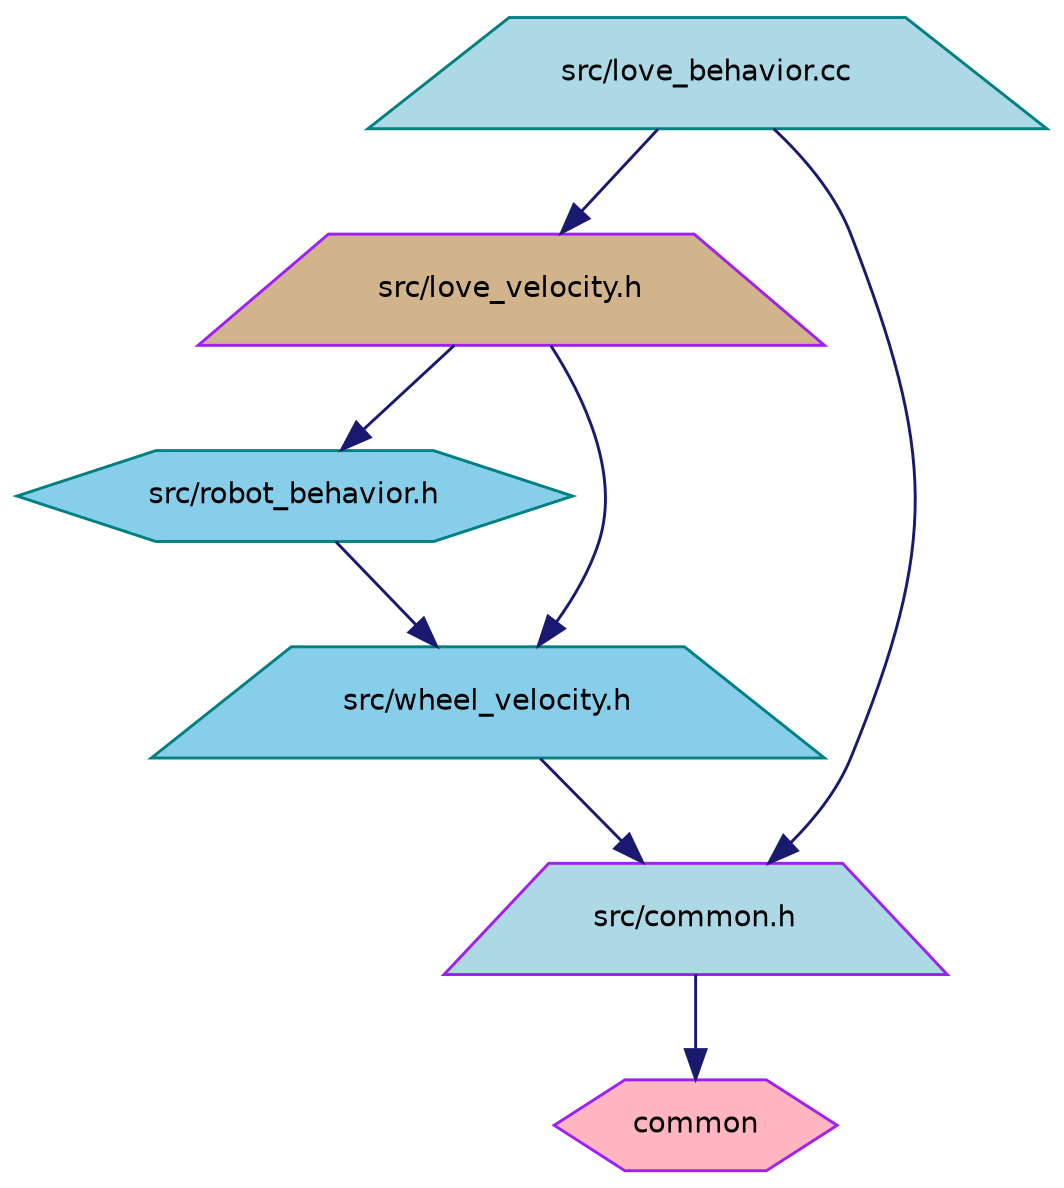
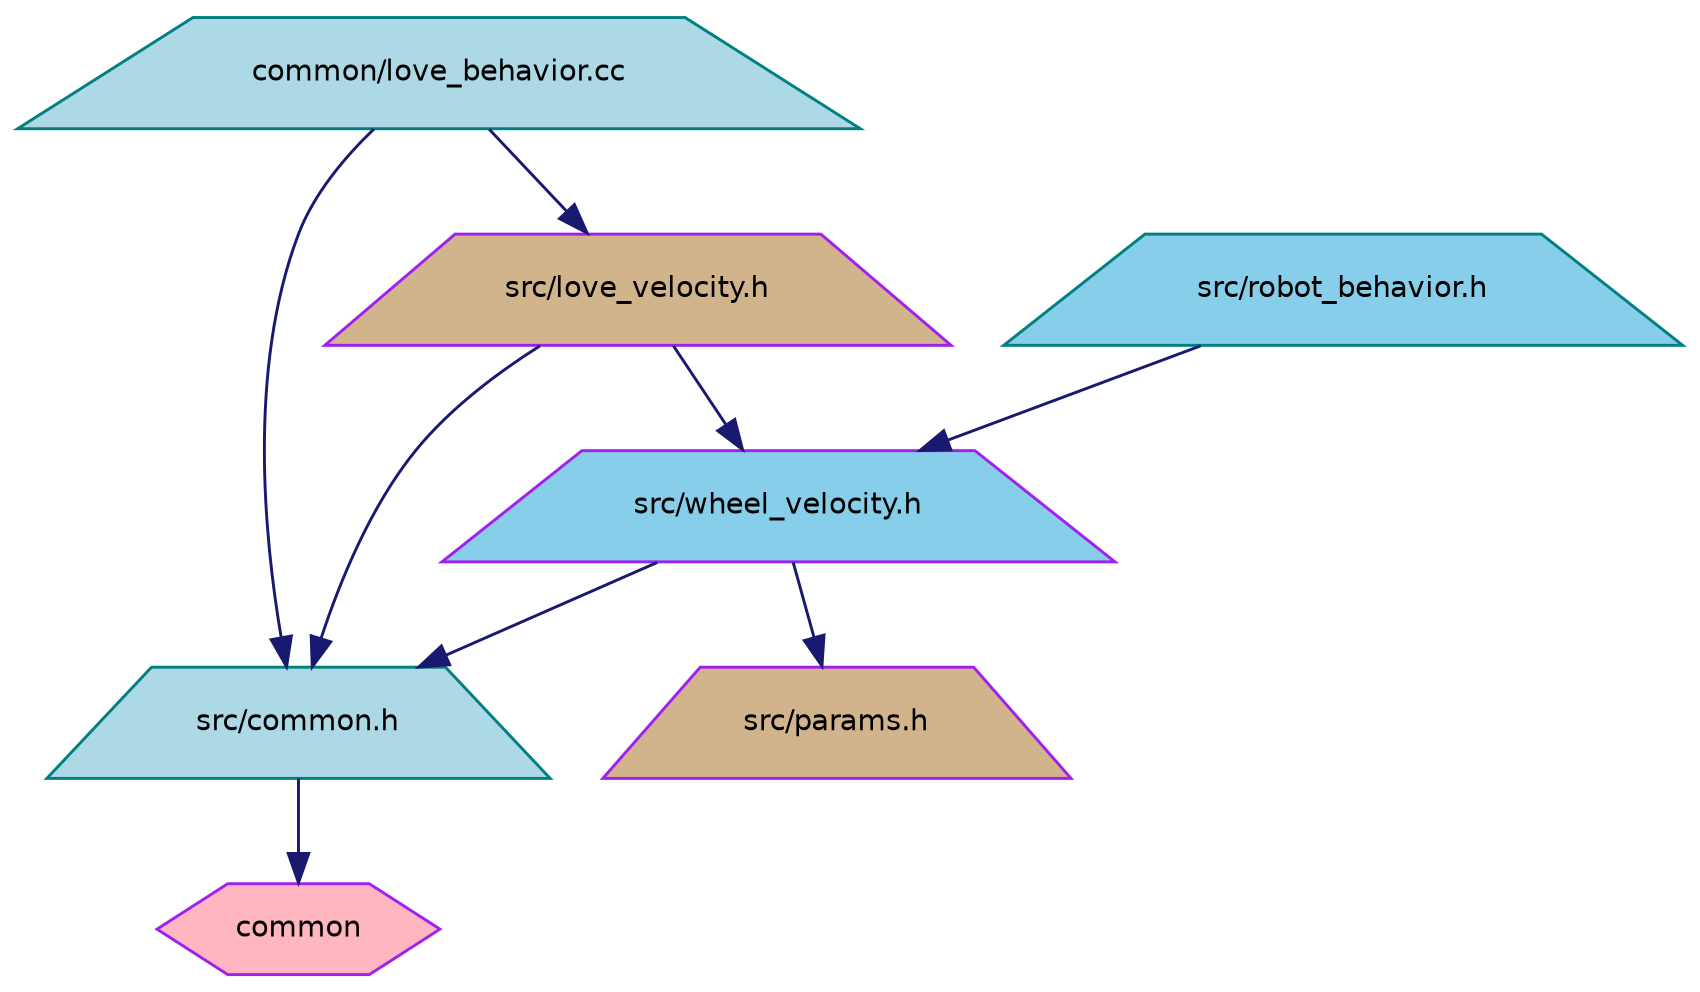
node "src/love_behavior.cc": label "src/love_behavior.cc" -> "common/love_behavior.cc"
edge "src/love_velocity.h" -> "src/robot_behavior.h": now "src/love_velocity.h" -> "src/common.h"
node "src/robot_behavior.h": shape hexagon -> trapezium
node "src/wheel_velocity.h": color teal -> purple
node "src/params.h": added
node "src/common.h": color purple -> teal
